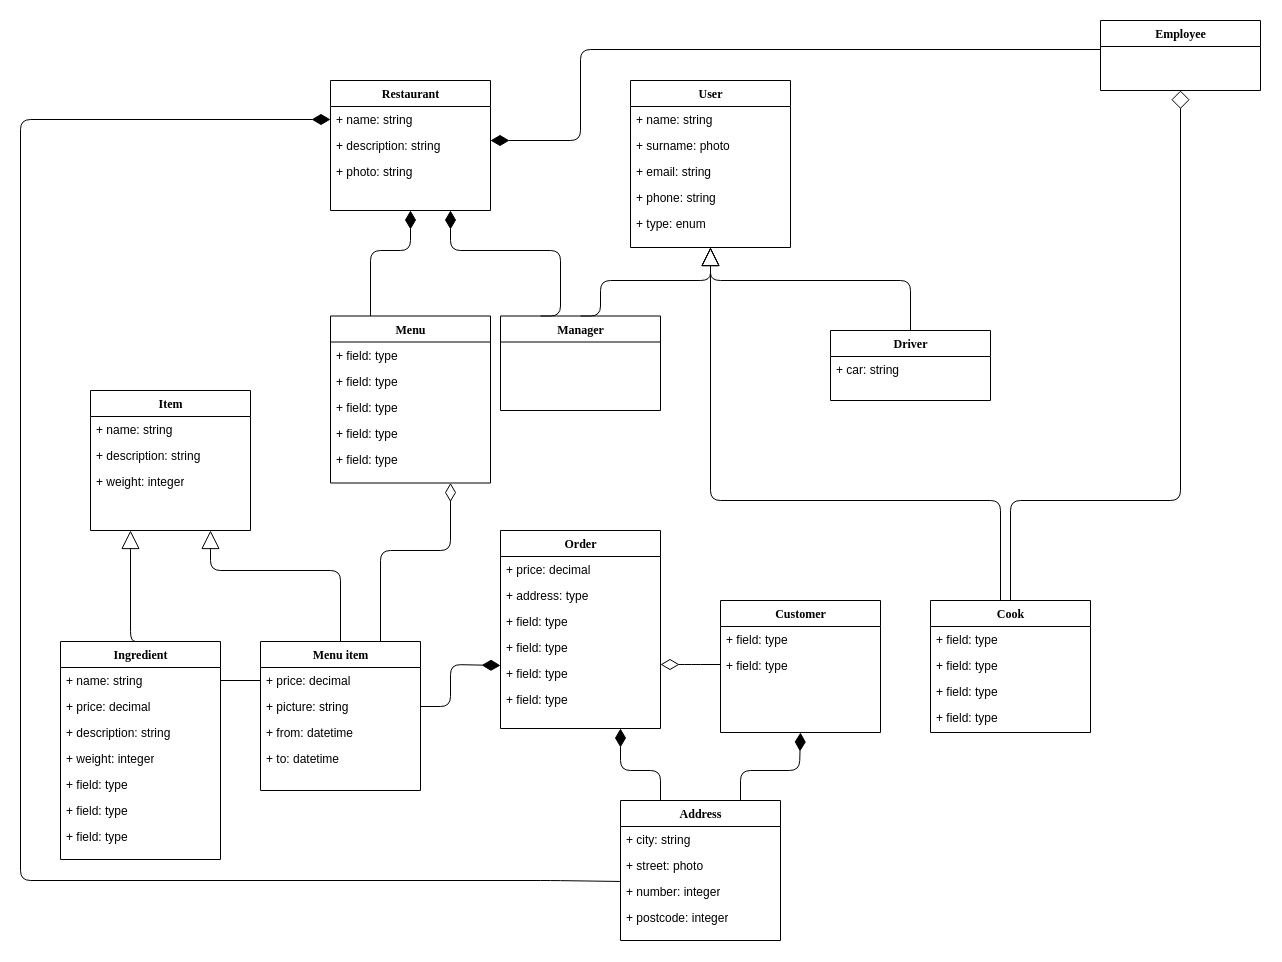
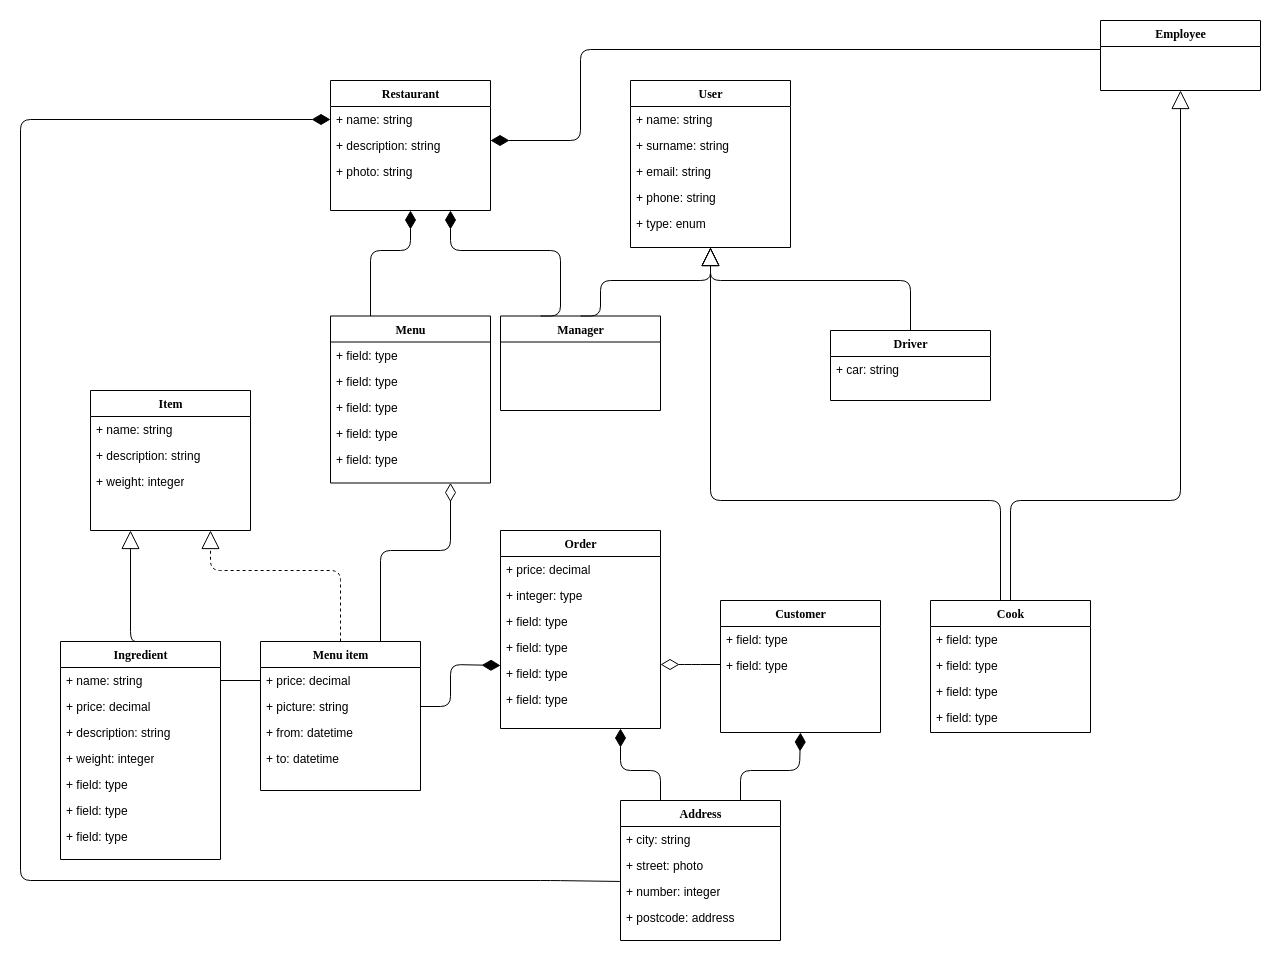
edge "Cook" -> "Employee": arrowhead diamond -> block
node "+ surname: photo": label "+ surname: photo" -> "+ surname: string"
edge "Menu item" -> "Item": style solid -> dashed
node "+ address: type": label "+ address: type" -> "+ integer: type"
node "+ postcode: integer": label "+ postcode: integer" -> "+ postcode: address"
